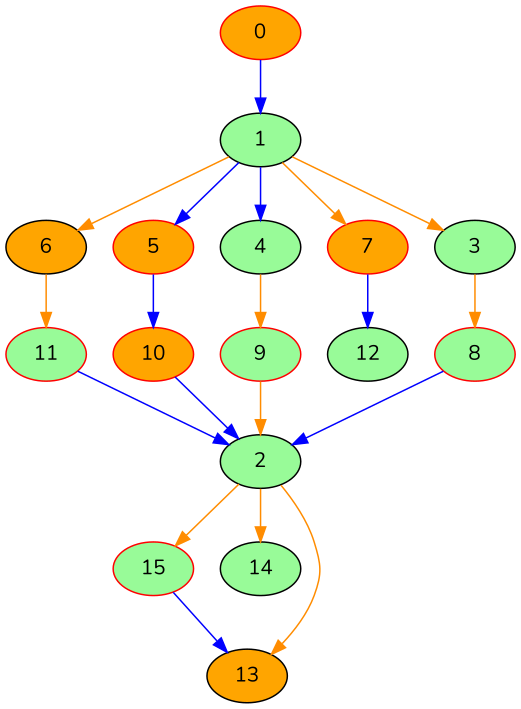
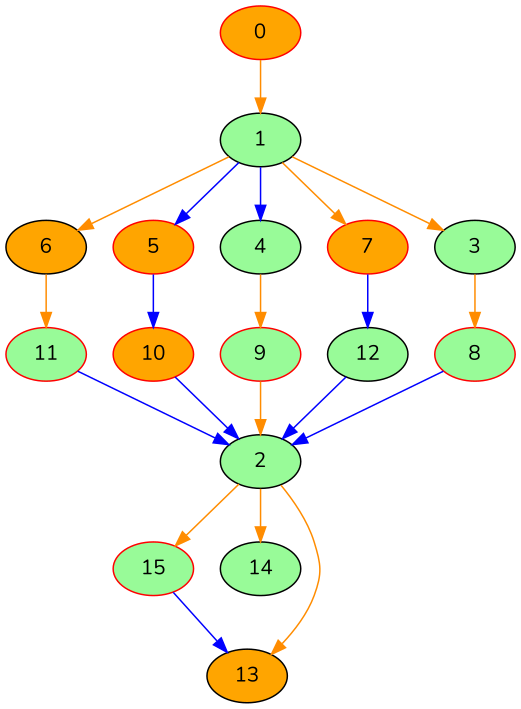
edge "0" -> "1": color blue -> darkorange
edge "12" -> "2": added
